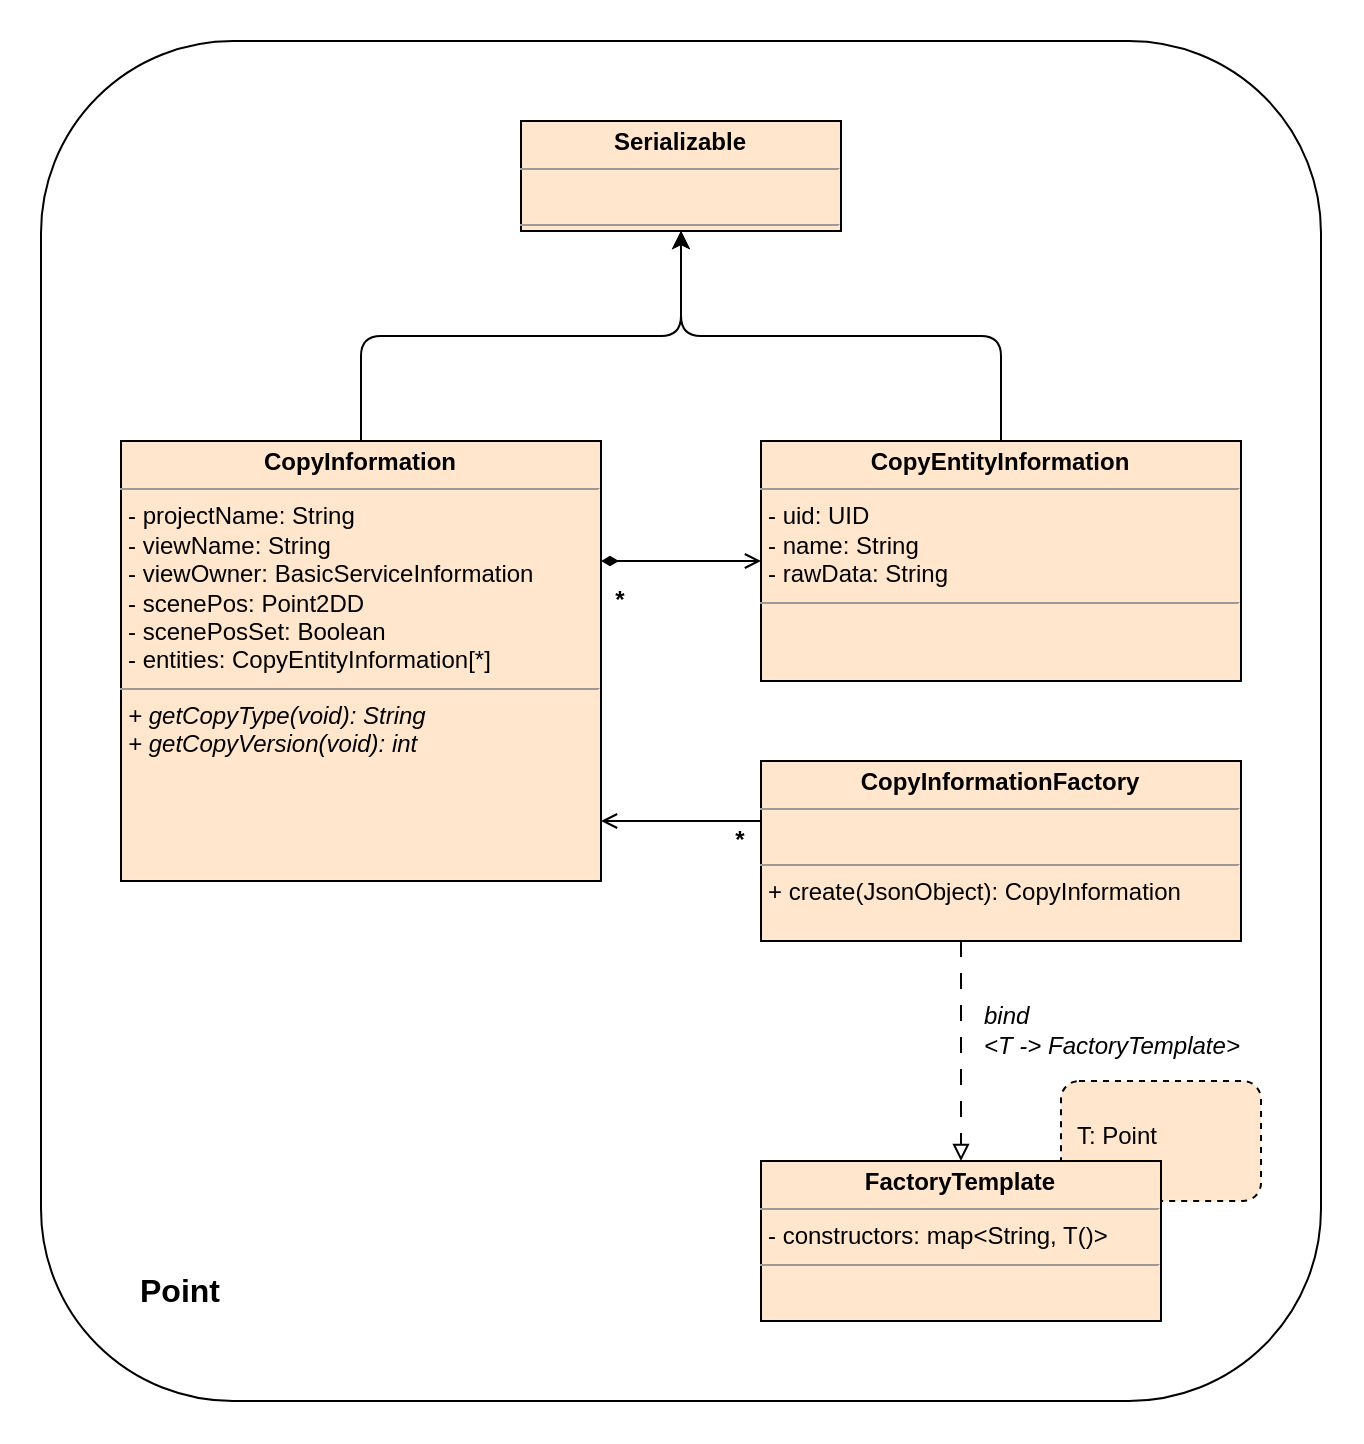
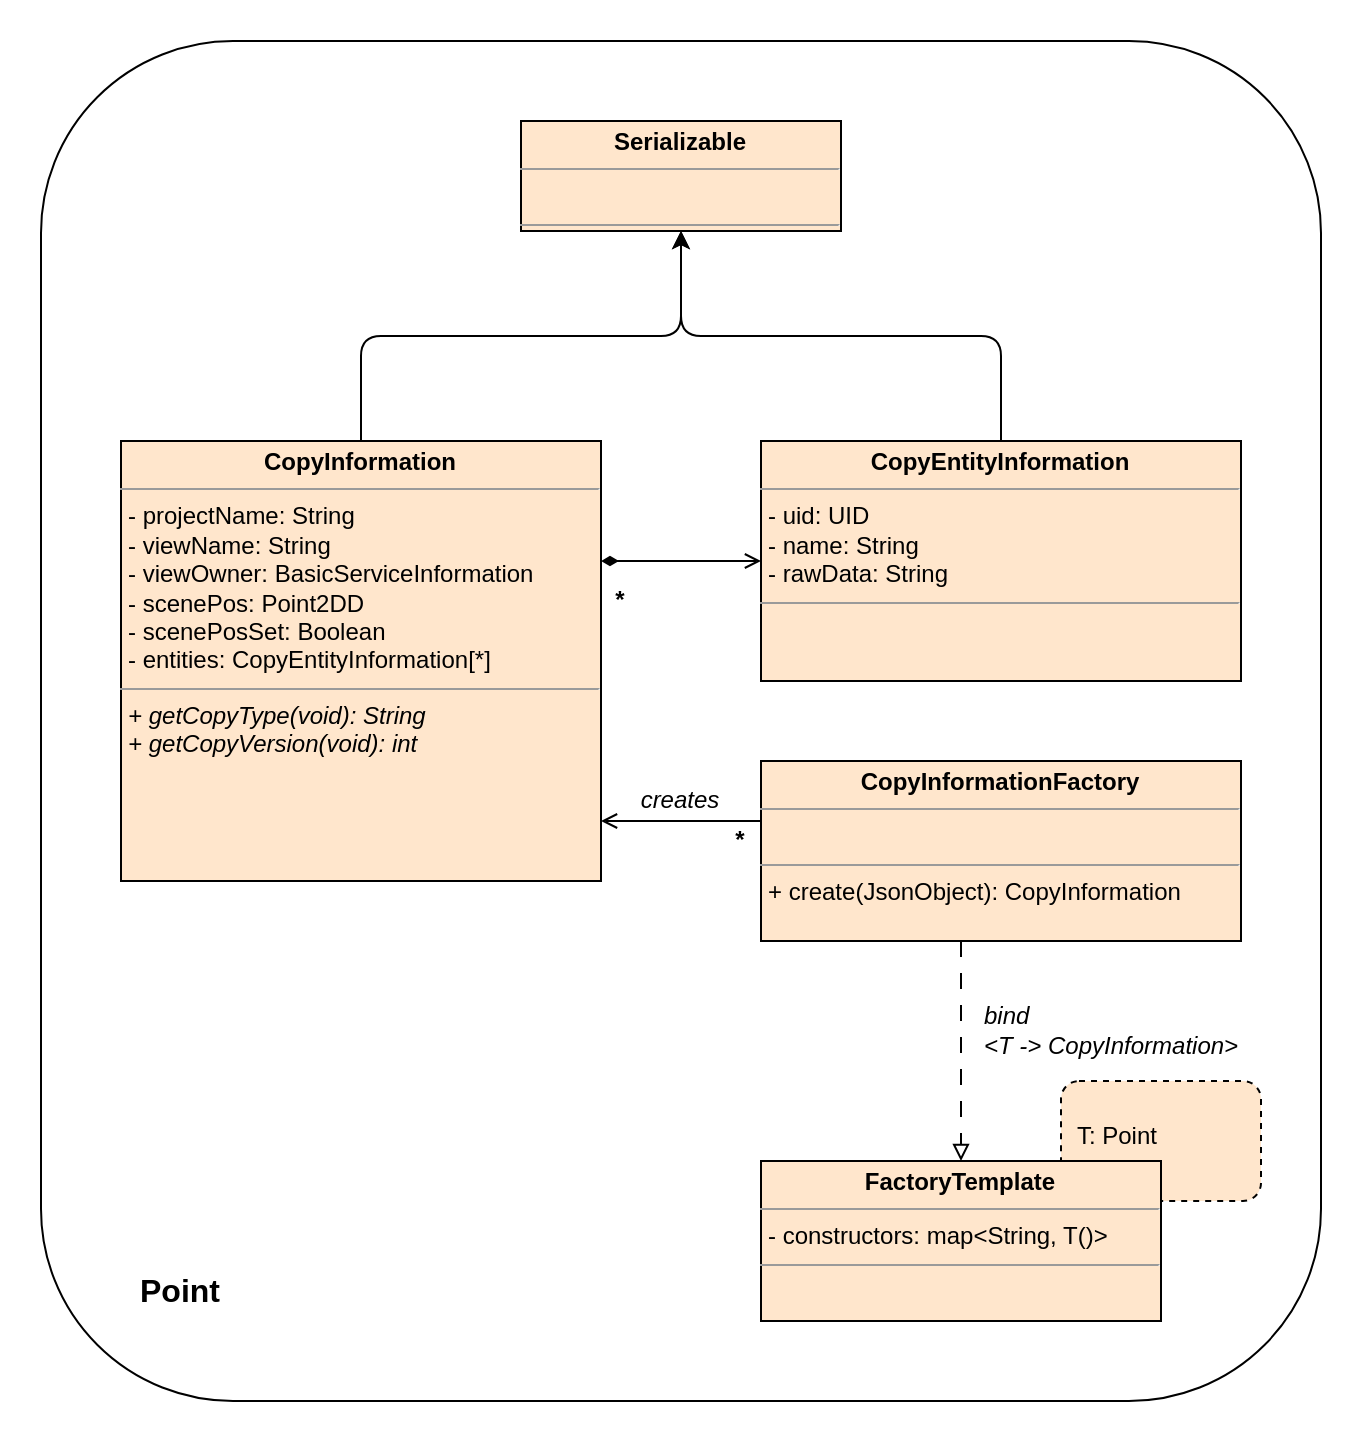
node "creates": added
node "bind <T -> FactoryTemplate>": label "bind <T -> FactoryTemplate>" -> "bind <T -> CopyInformation>"
